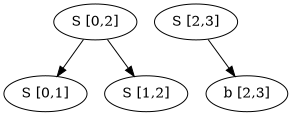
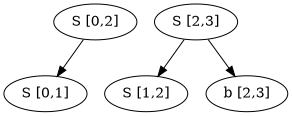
edge "S [0,2]" -> "S [1,2]": now "S [2,3]" -> "S [1,2]"
